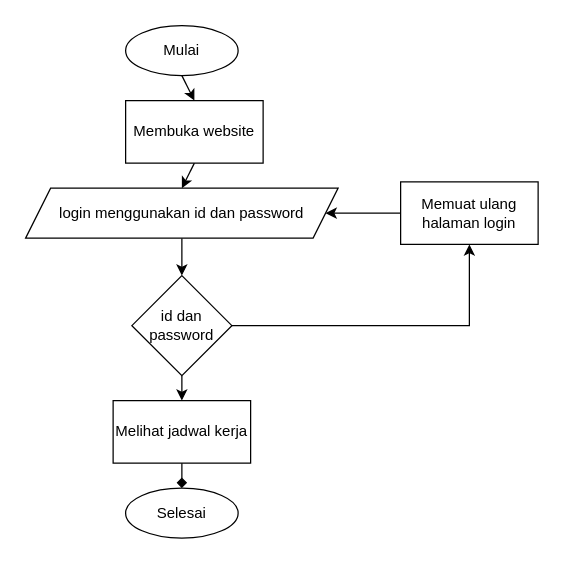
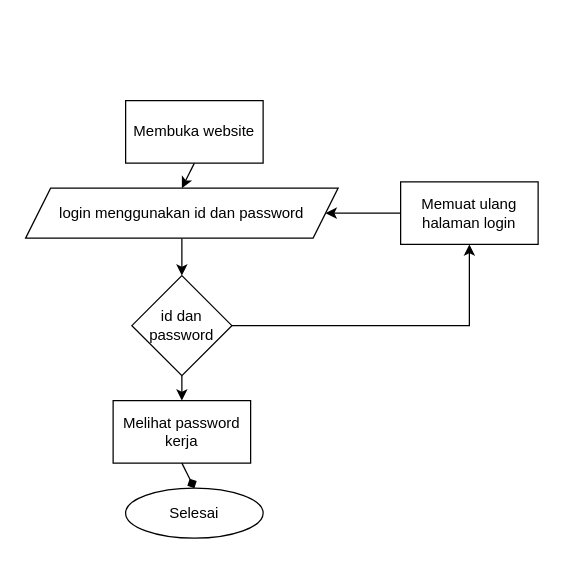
node "Mulai": removed
edge "Mulai" -> "Membuka website": removed
node "Melihat jadwal kerja": label "Melihat jadwal kerja" -> "Melihat password kerja"
node "Selesai": size 113x50 -> 138x50
